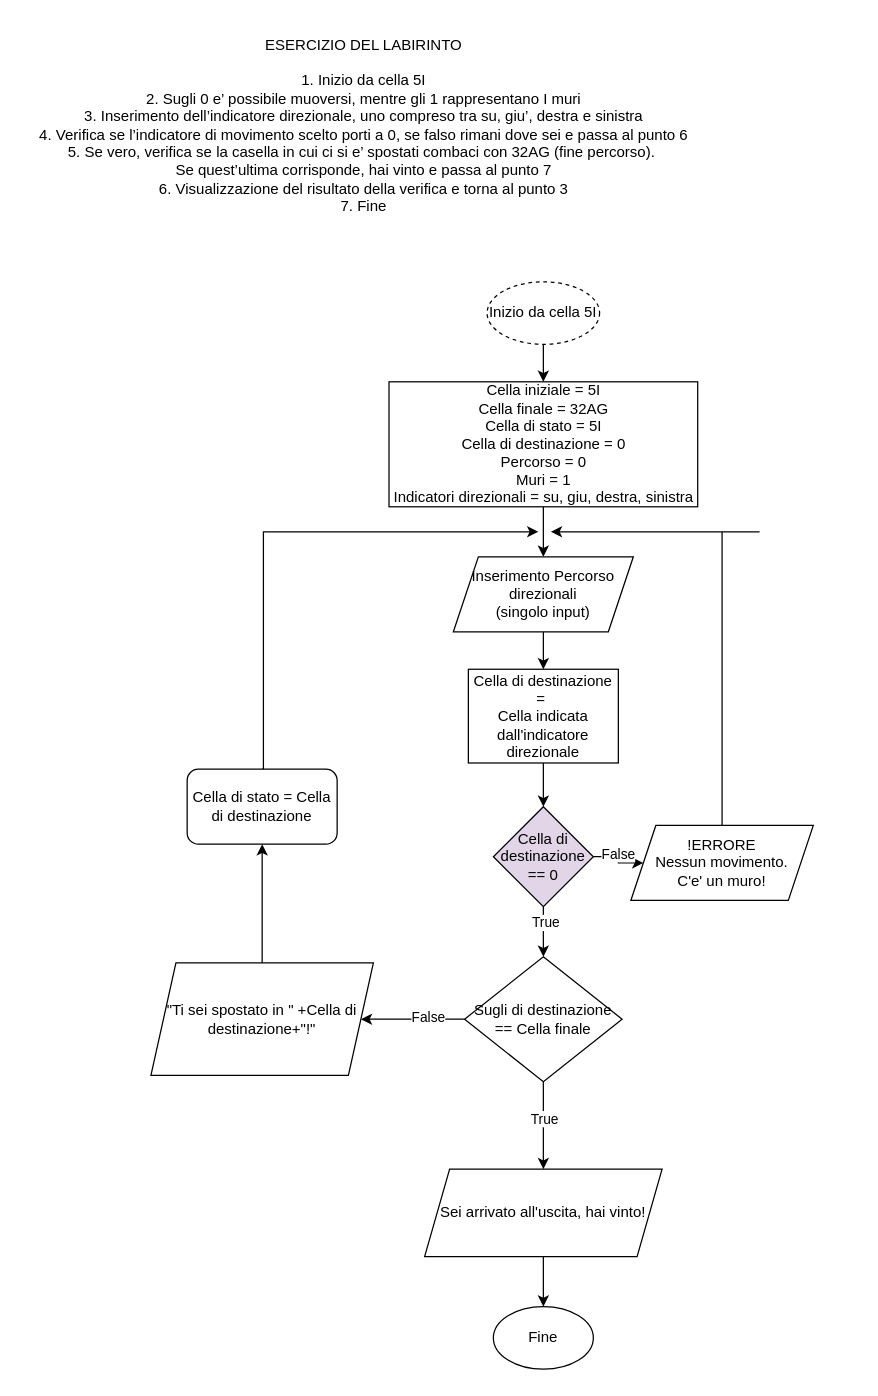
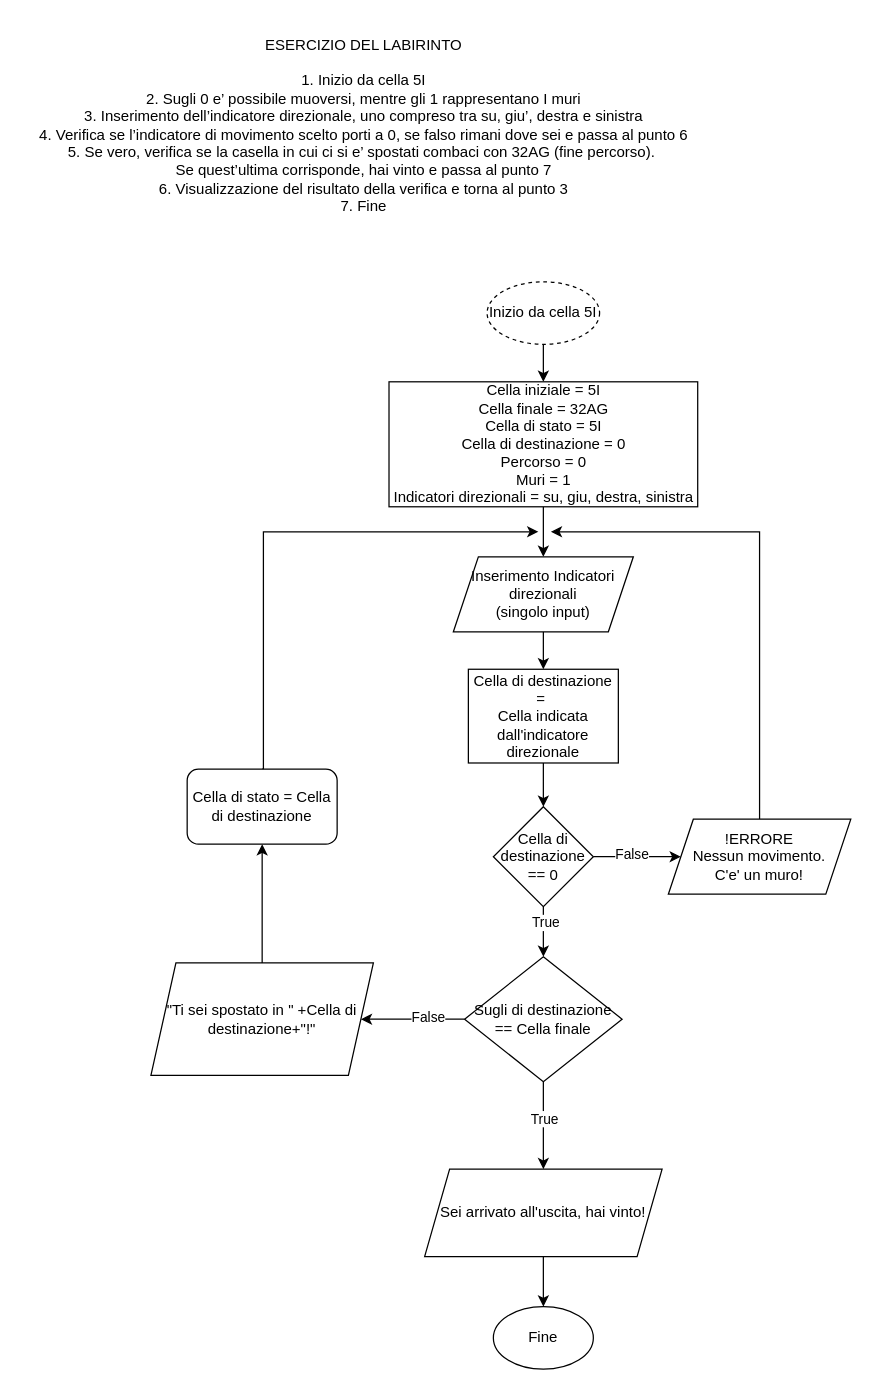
node "Inserimento Percorso direzionali (singolo input)": label "Inserimento Percorso direzionali (singolo input)" -> "Inserimento Indicatori direzionali (singolo input)"
node "Cella di destinazione == 0": fillcolor #e1d5e7 -> #ffffff
node "!ERRORE Nessun movimento. C'e' un muro!": moved (722, 863) -> (759, 857)
